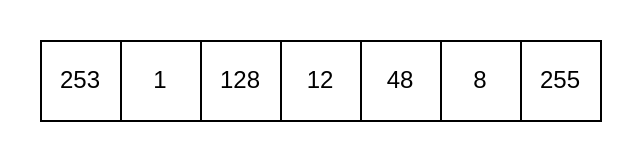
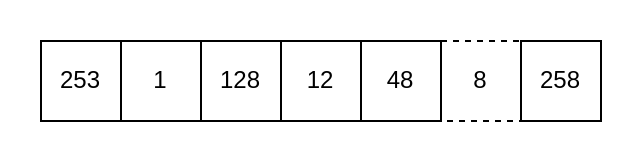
node "8": style solid -> dashed
node "255": label "255" -> "258"
